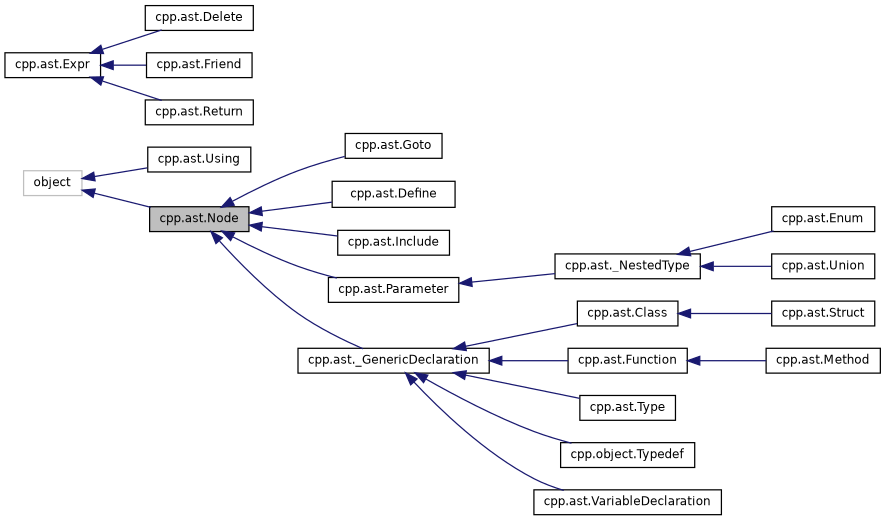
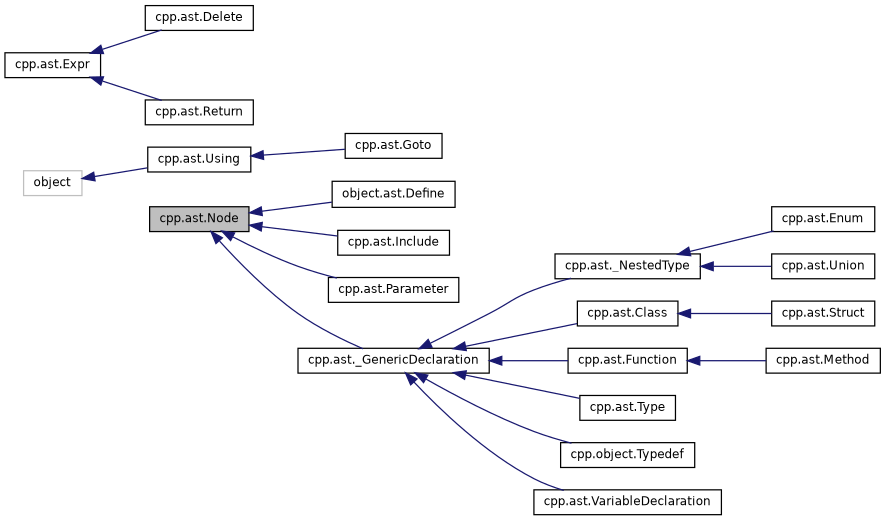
node "cpp.ast.Friend": removed
edge "cpp.ast.Goto" -> "cpp.ast.Node": now "cpp.ast.Goto" -> "cpp.ast.Using"
node "cpp.ast.Define": label "cpp.ast.Define" -> "object.ast.Define"
edge "cpp.ast.Node" -> "object": removed
edge "cpp.ast._NestedType" -> "cpp.ast.Parameter": now "cpp.ast._NestedType" -> "cpp.ast._GenericDeclaration"
